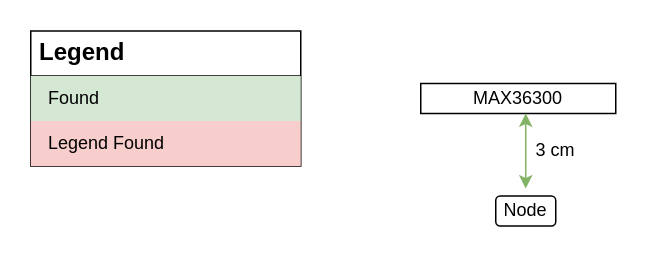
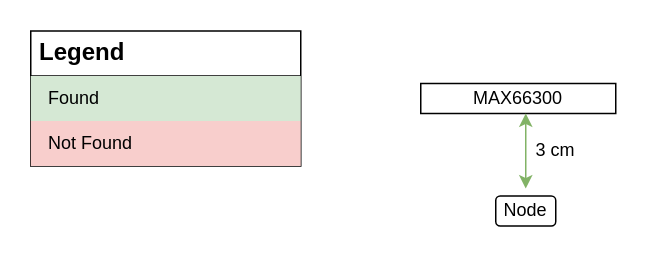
node "MAX36300": label "MAX36300" -> "MAX66300"
node "Legend Found": label "Legend Found" -> "Not Found"
